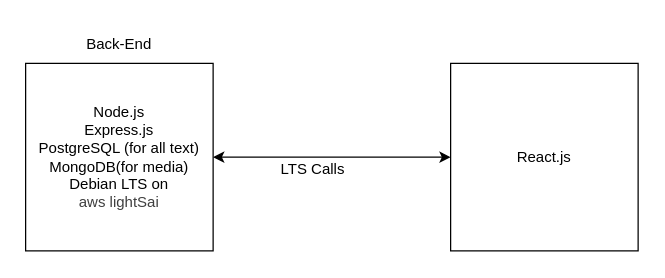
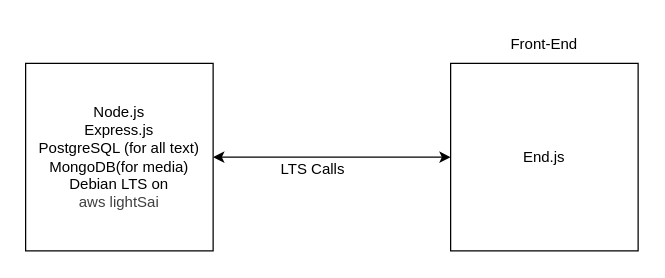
node "Back-End": removed
node "Front-End": added
node "React.js": label "React.js" -> "End.js"
